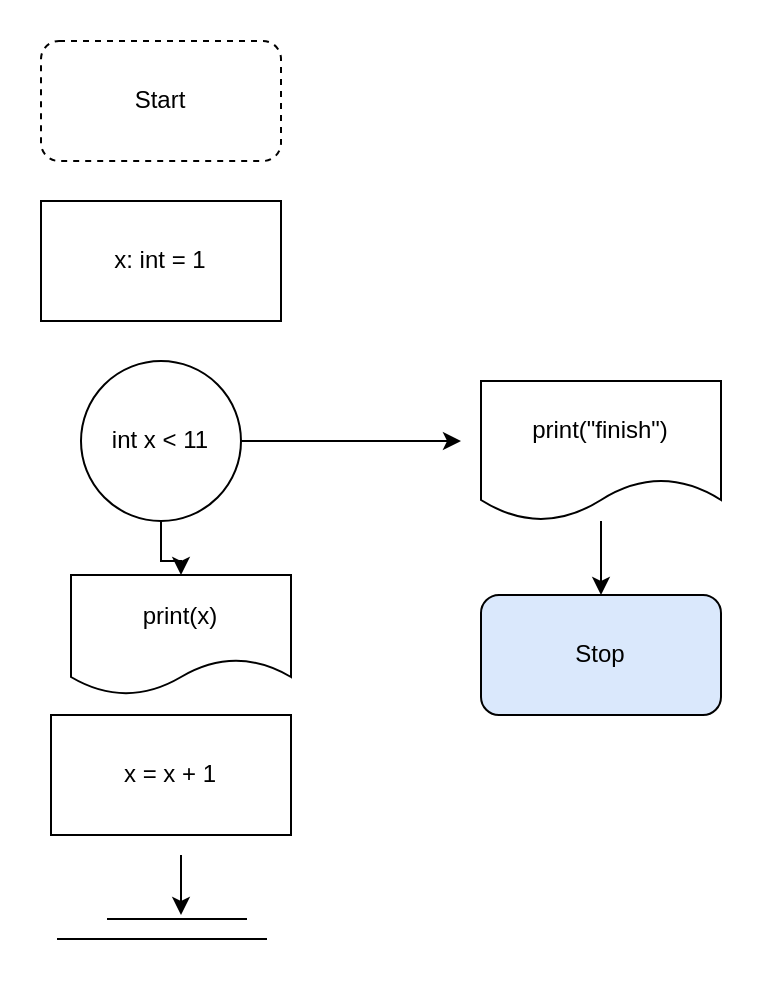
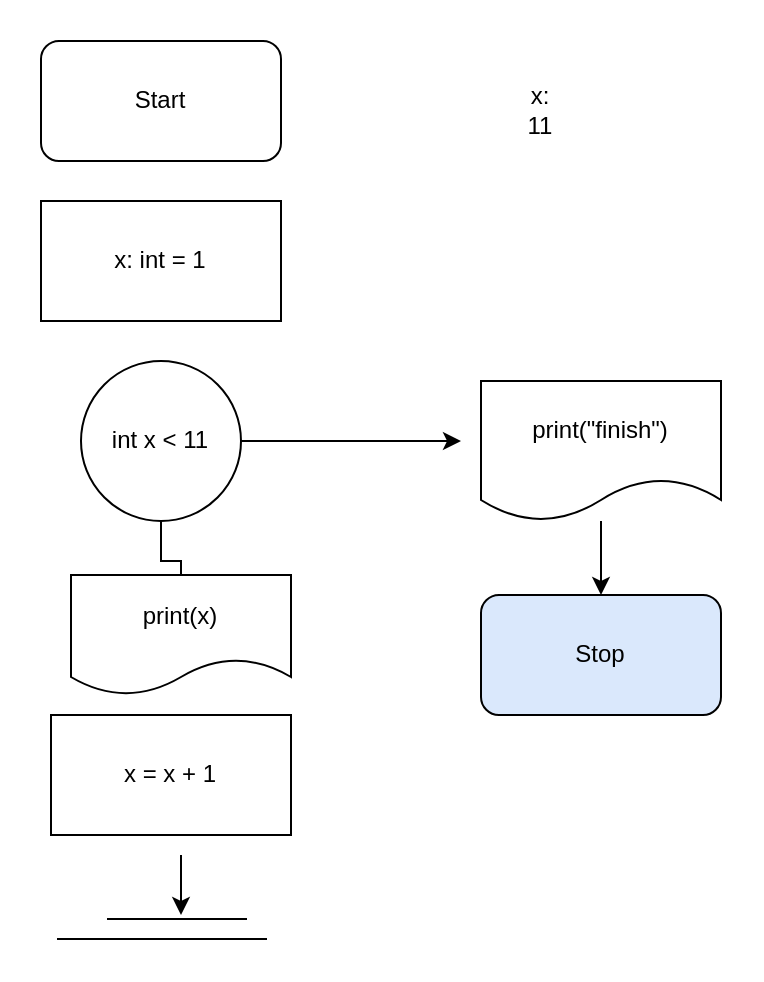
node "Start": style dashed -> solid
node "x: 11": added
edge "int x < 11" -> "print(x)": arrowhead classic -> none
